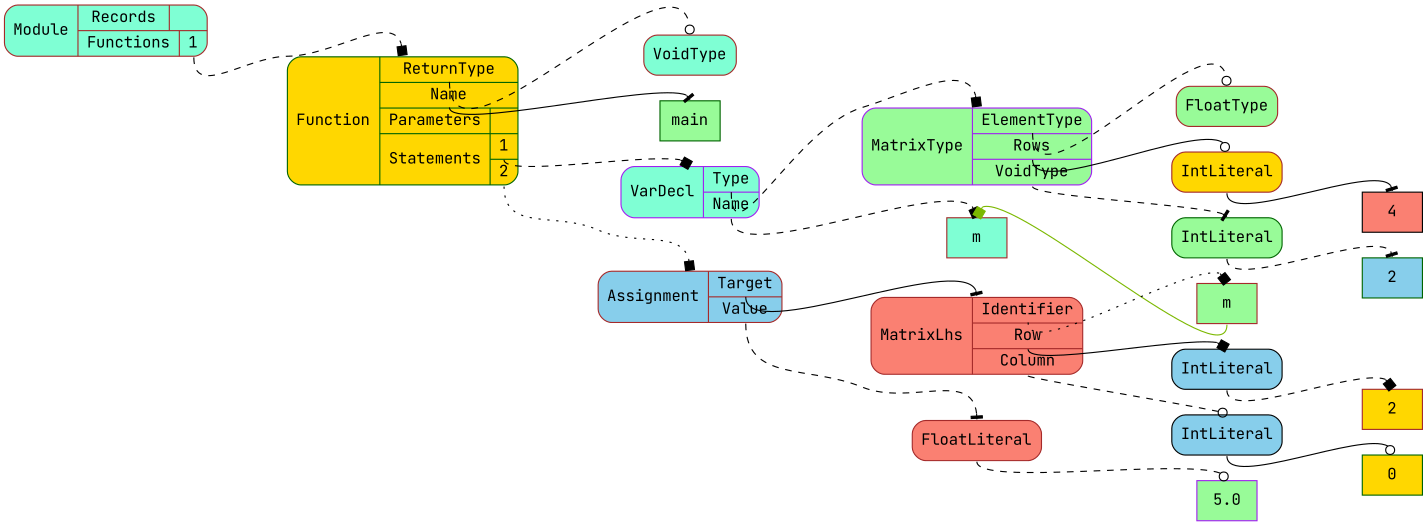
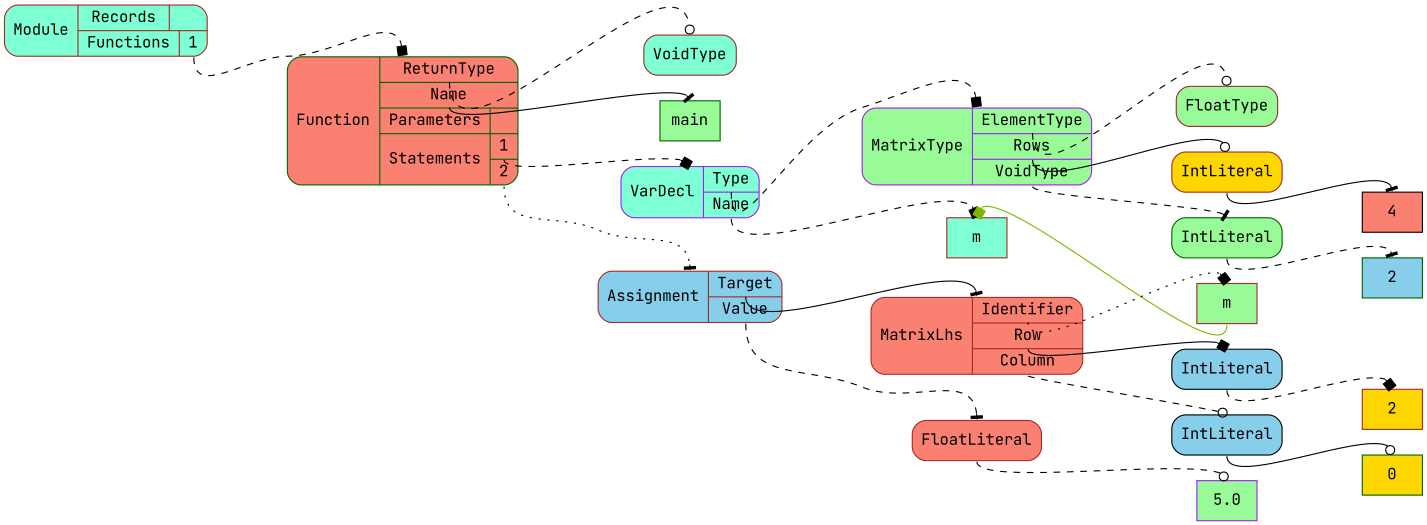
node "Function": fillcolor gold -> salmon
edge "Function" -> "Assignment": arrowhead box -> tee
